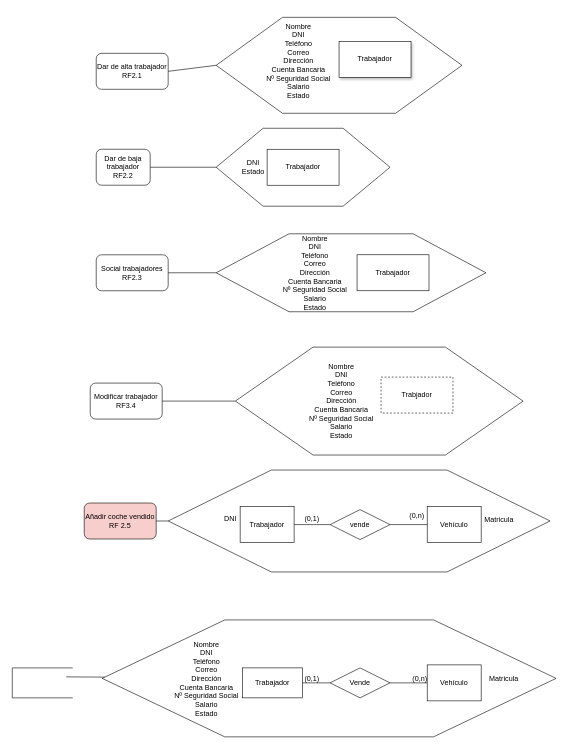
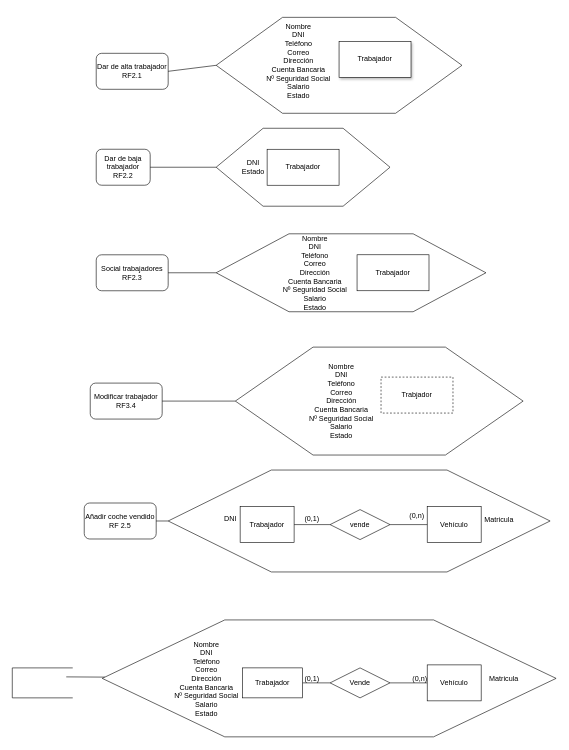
node "Añadir coche vendido RF 2.5": fillcolor #f8cecc -> #ffffff
